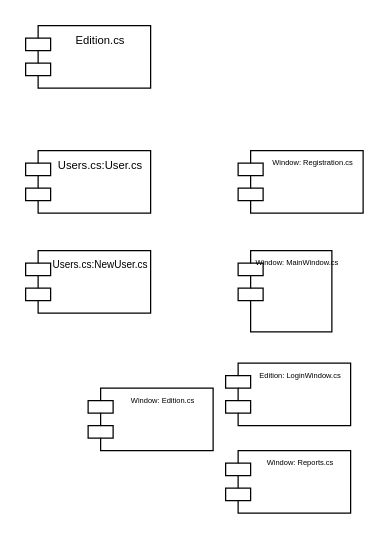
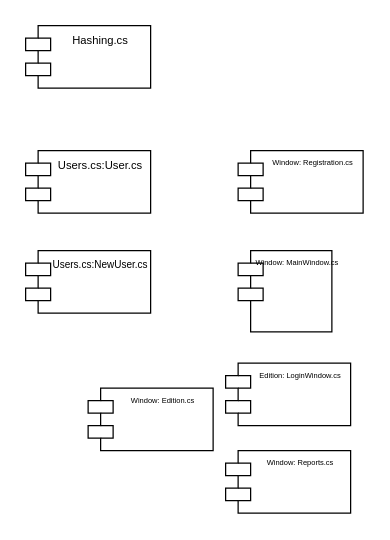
node "Edition.cs": label "Edition.cs" -> "Hashing.cs"
